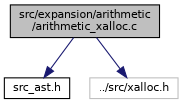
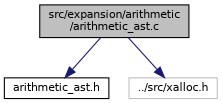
node "src/expansion/arithmetic /arithmetic_xalloc.c": label "src/expansion/arithmetic /arithmetic_xalloc.c" -> "src/expansion/arithmetic /arithmetic_ast.c"
node "src_ast.h": label "src_ast.h" -> "arithmetic_ast.h"
